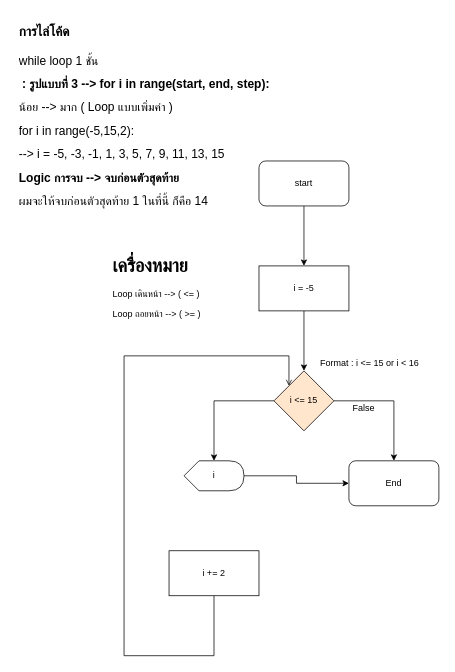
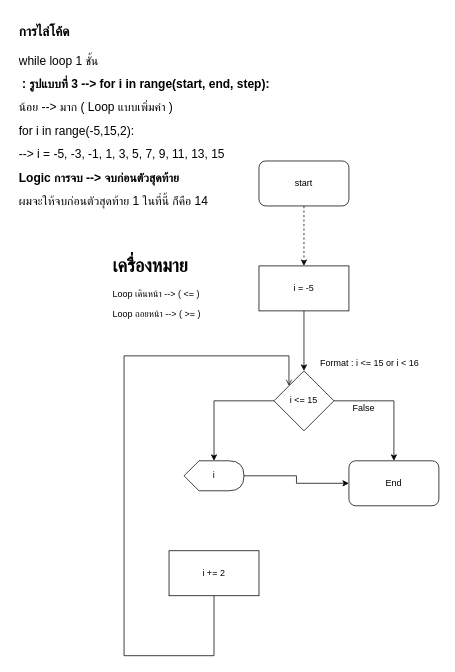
edge "start" -> "i = -5": style solid -> dashed
node "i <= 15": fillcolor #ffe6cc -> #ffffff
